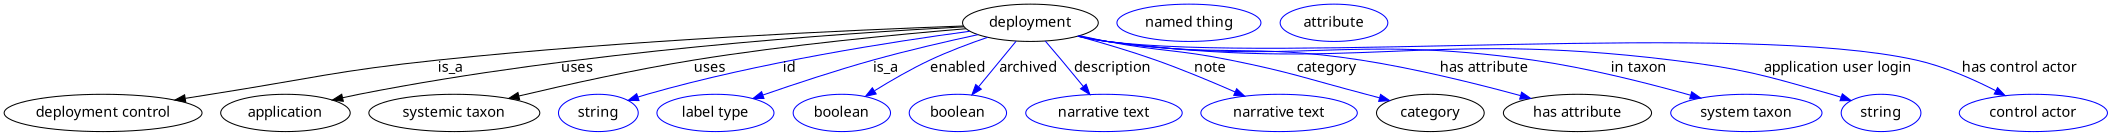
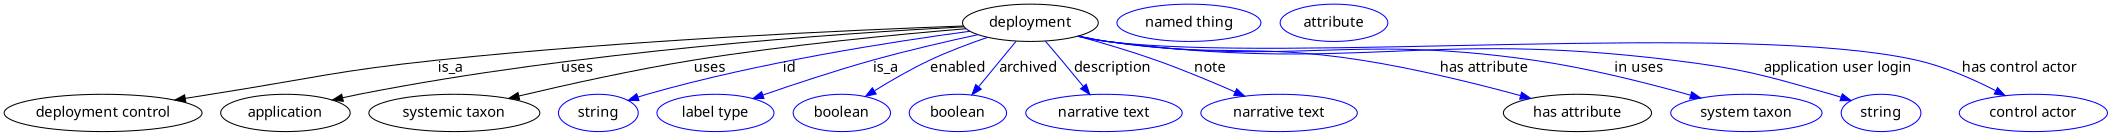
edge "deployment" -> "system taxon": label "in taxon" -> "in uses"
node "category": removed
